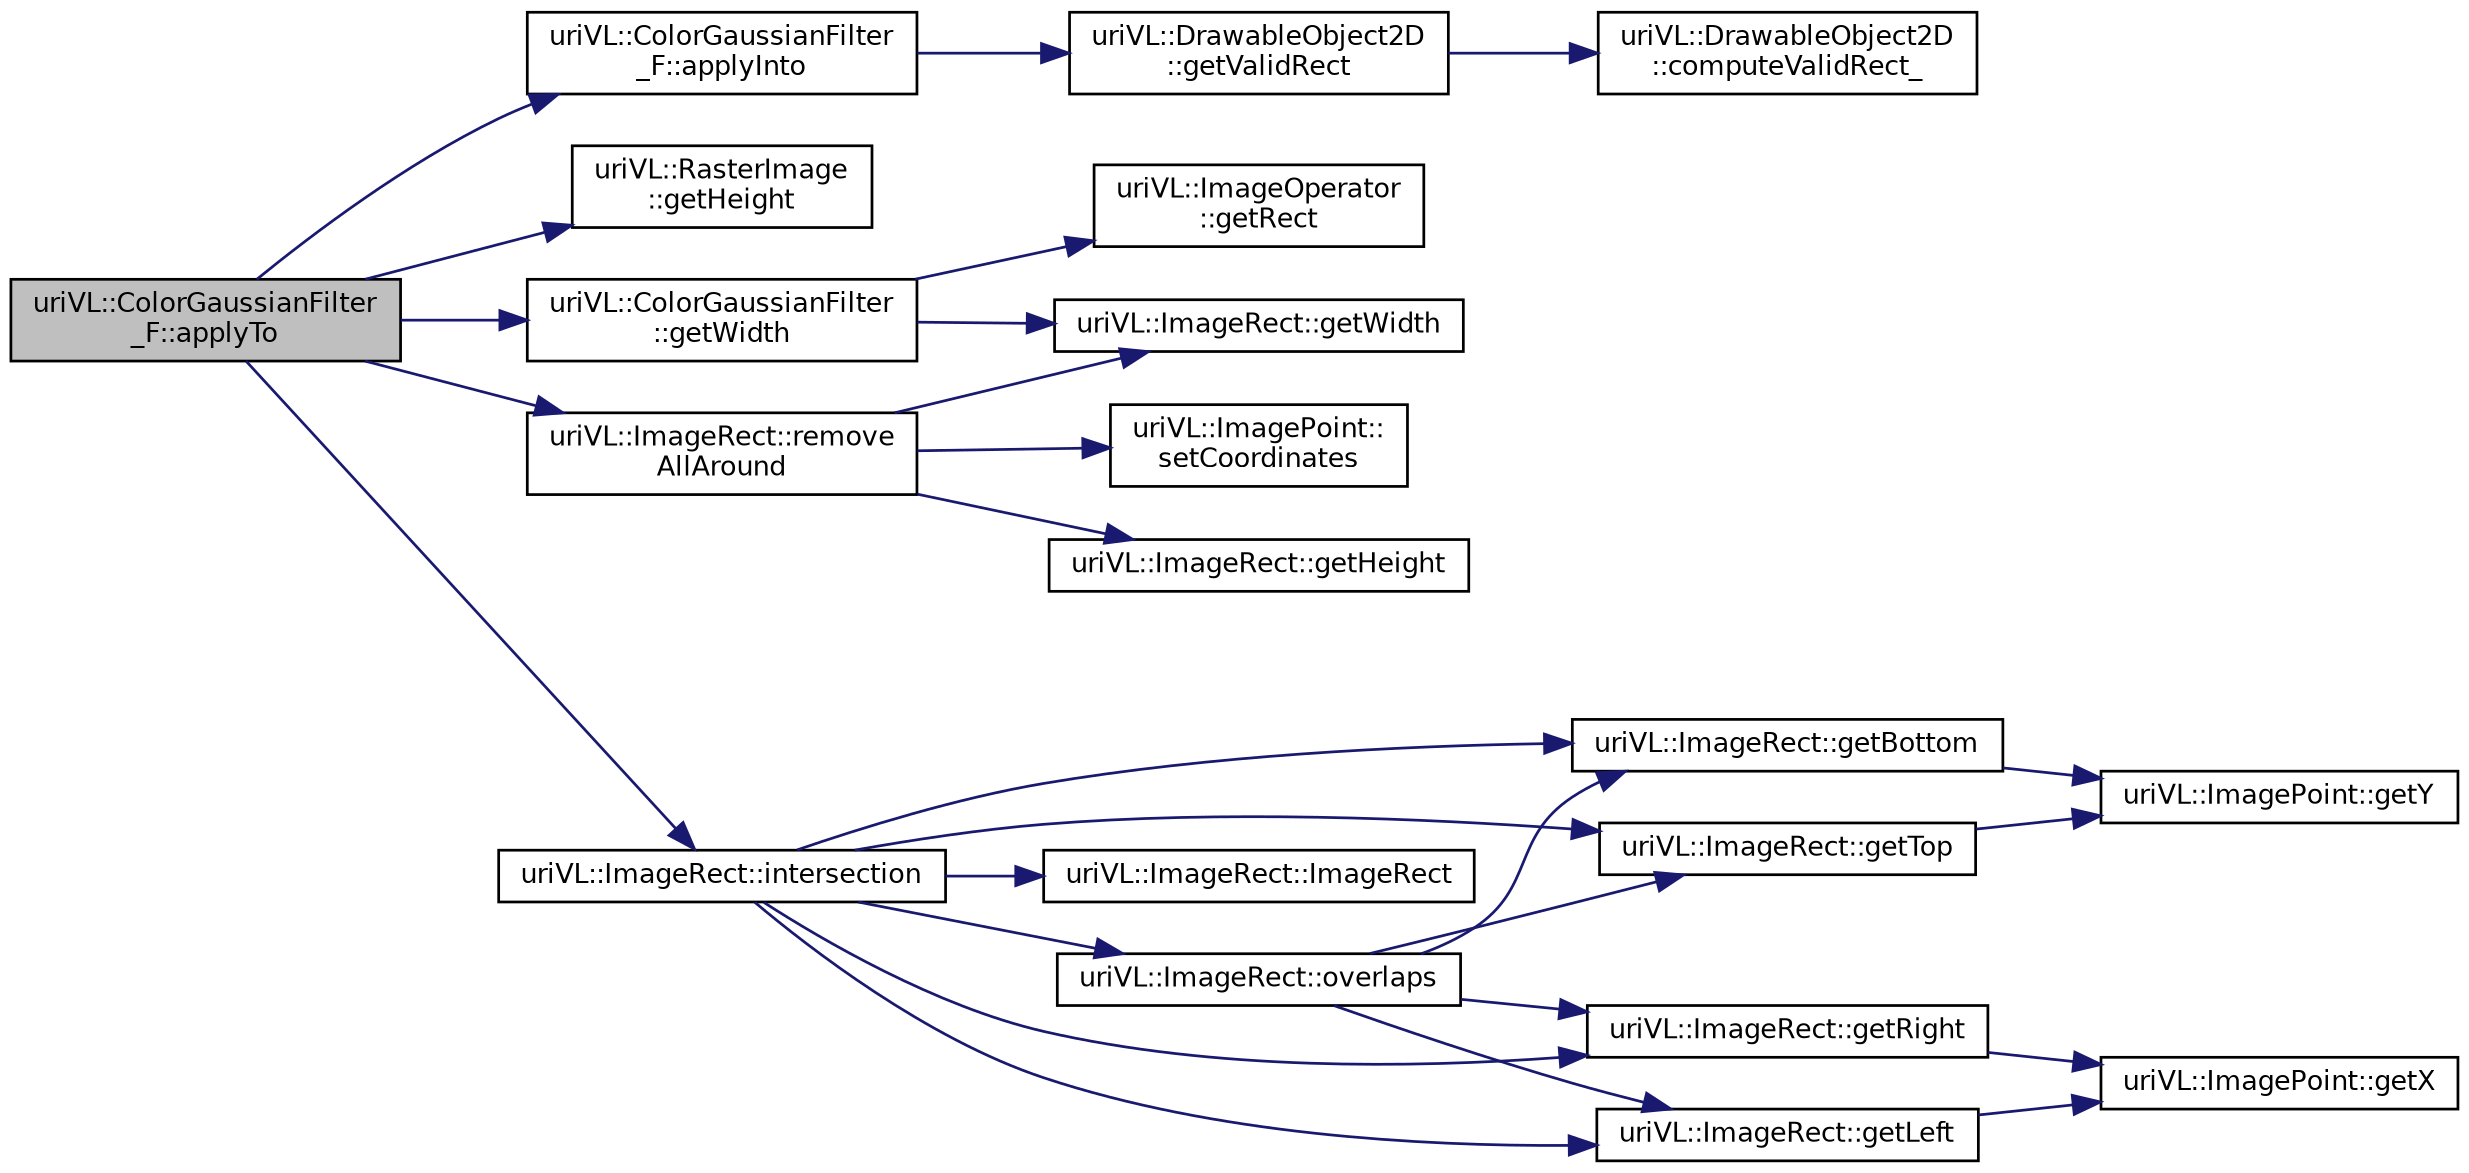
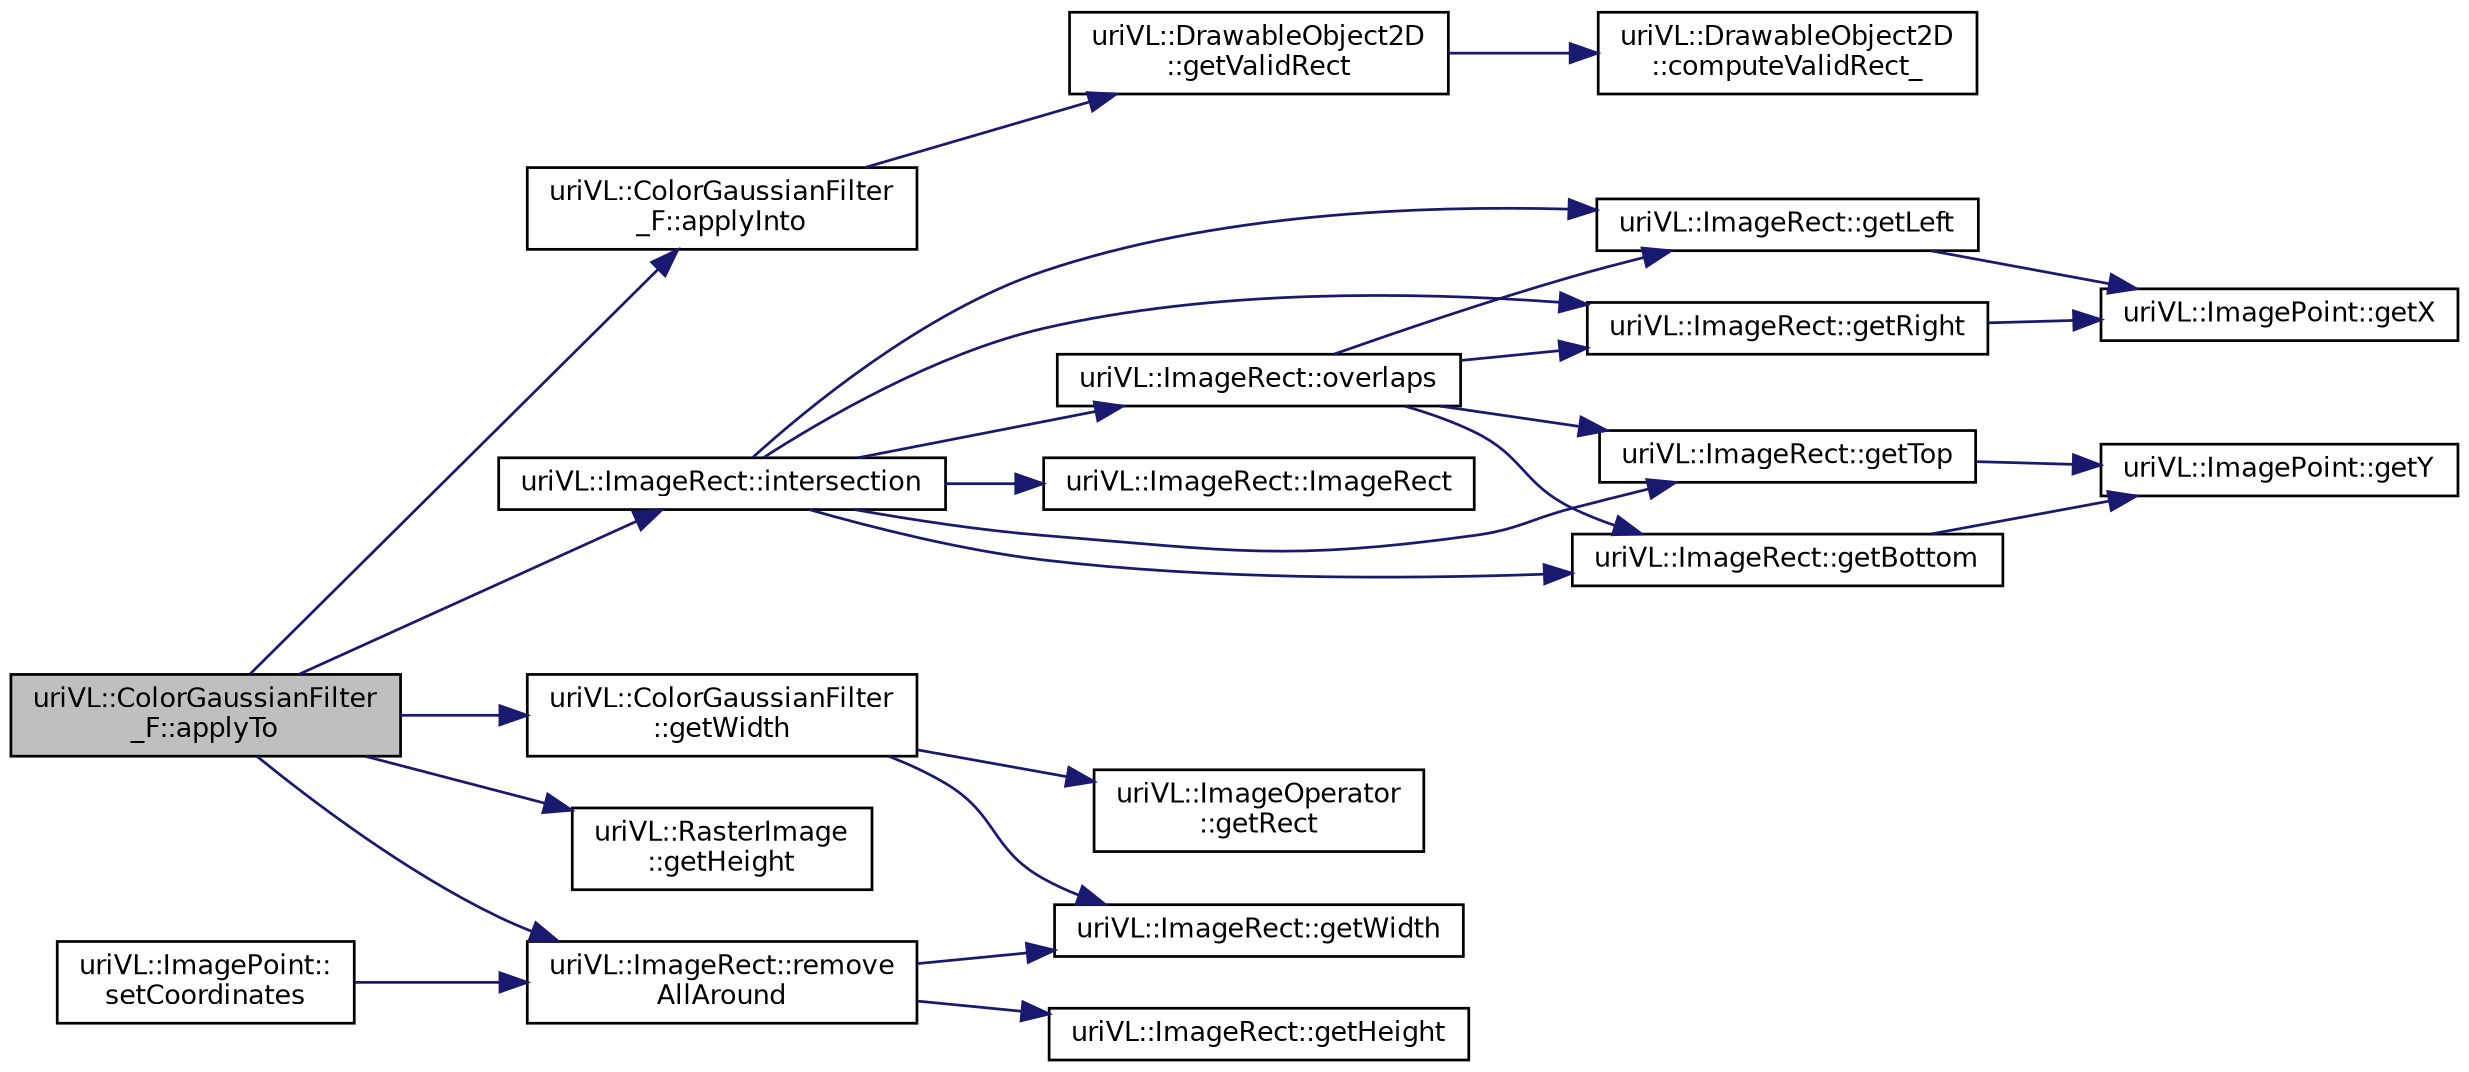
edge "uriVL::ImageRect::remove AllAround" -> "uriVL::ImagePoint:: setCoordinates": reversed
